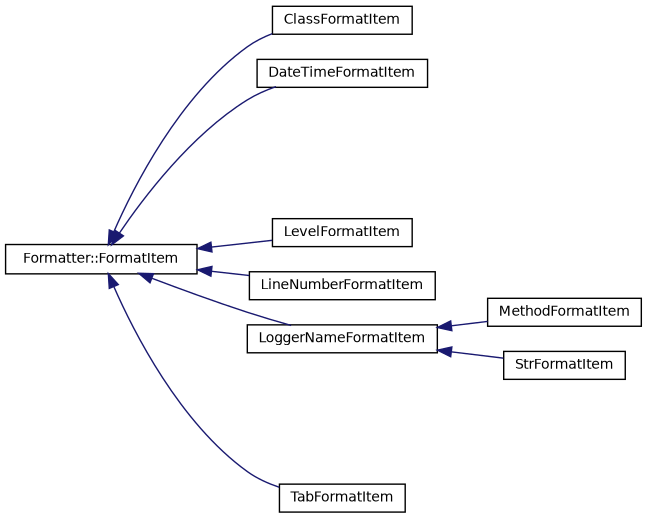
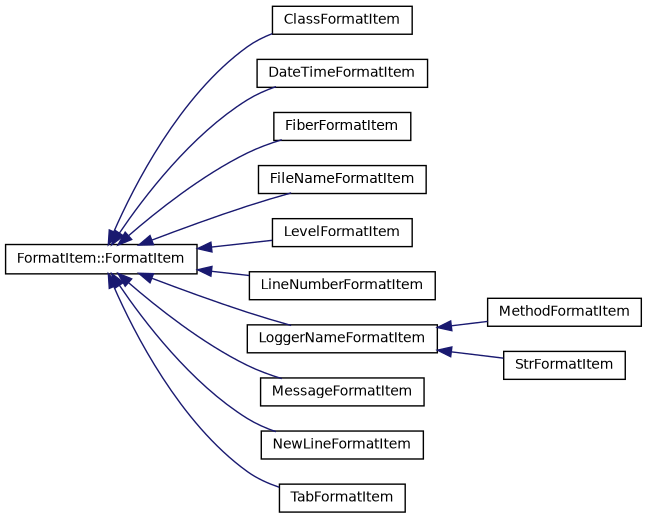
node "FiberFormatItem": added
node "FileNameFormatItem": added
node "Formatter::FormatItem": label "Formatter::FormatItem" -> "FormatItem::FormatItem"
node "MessageFormatItem": added
node "NewLineFormatItem": added
